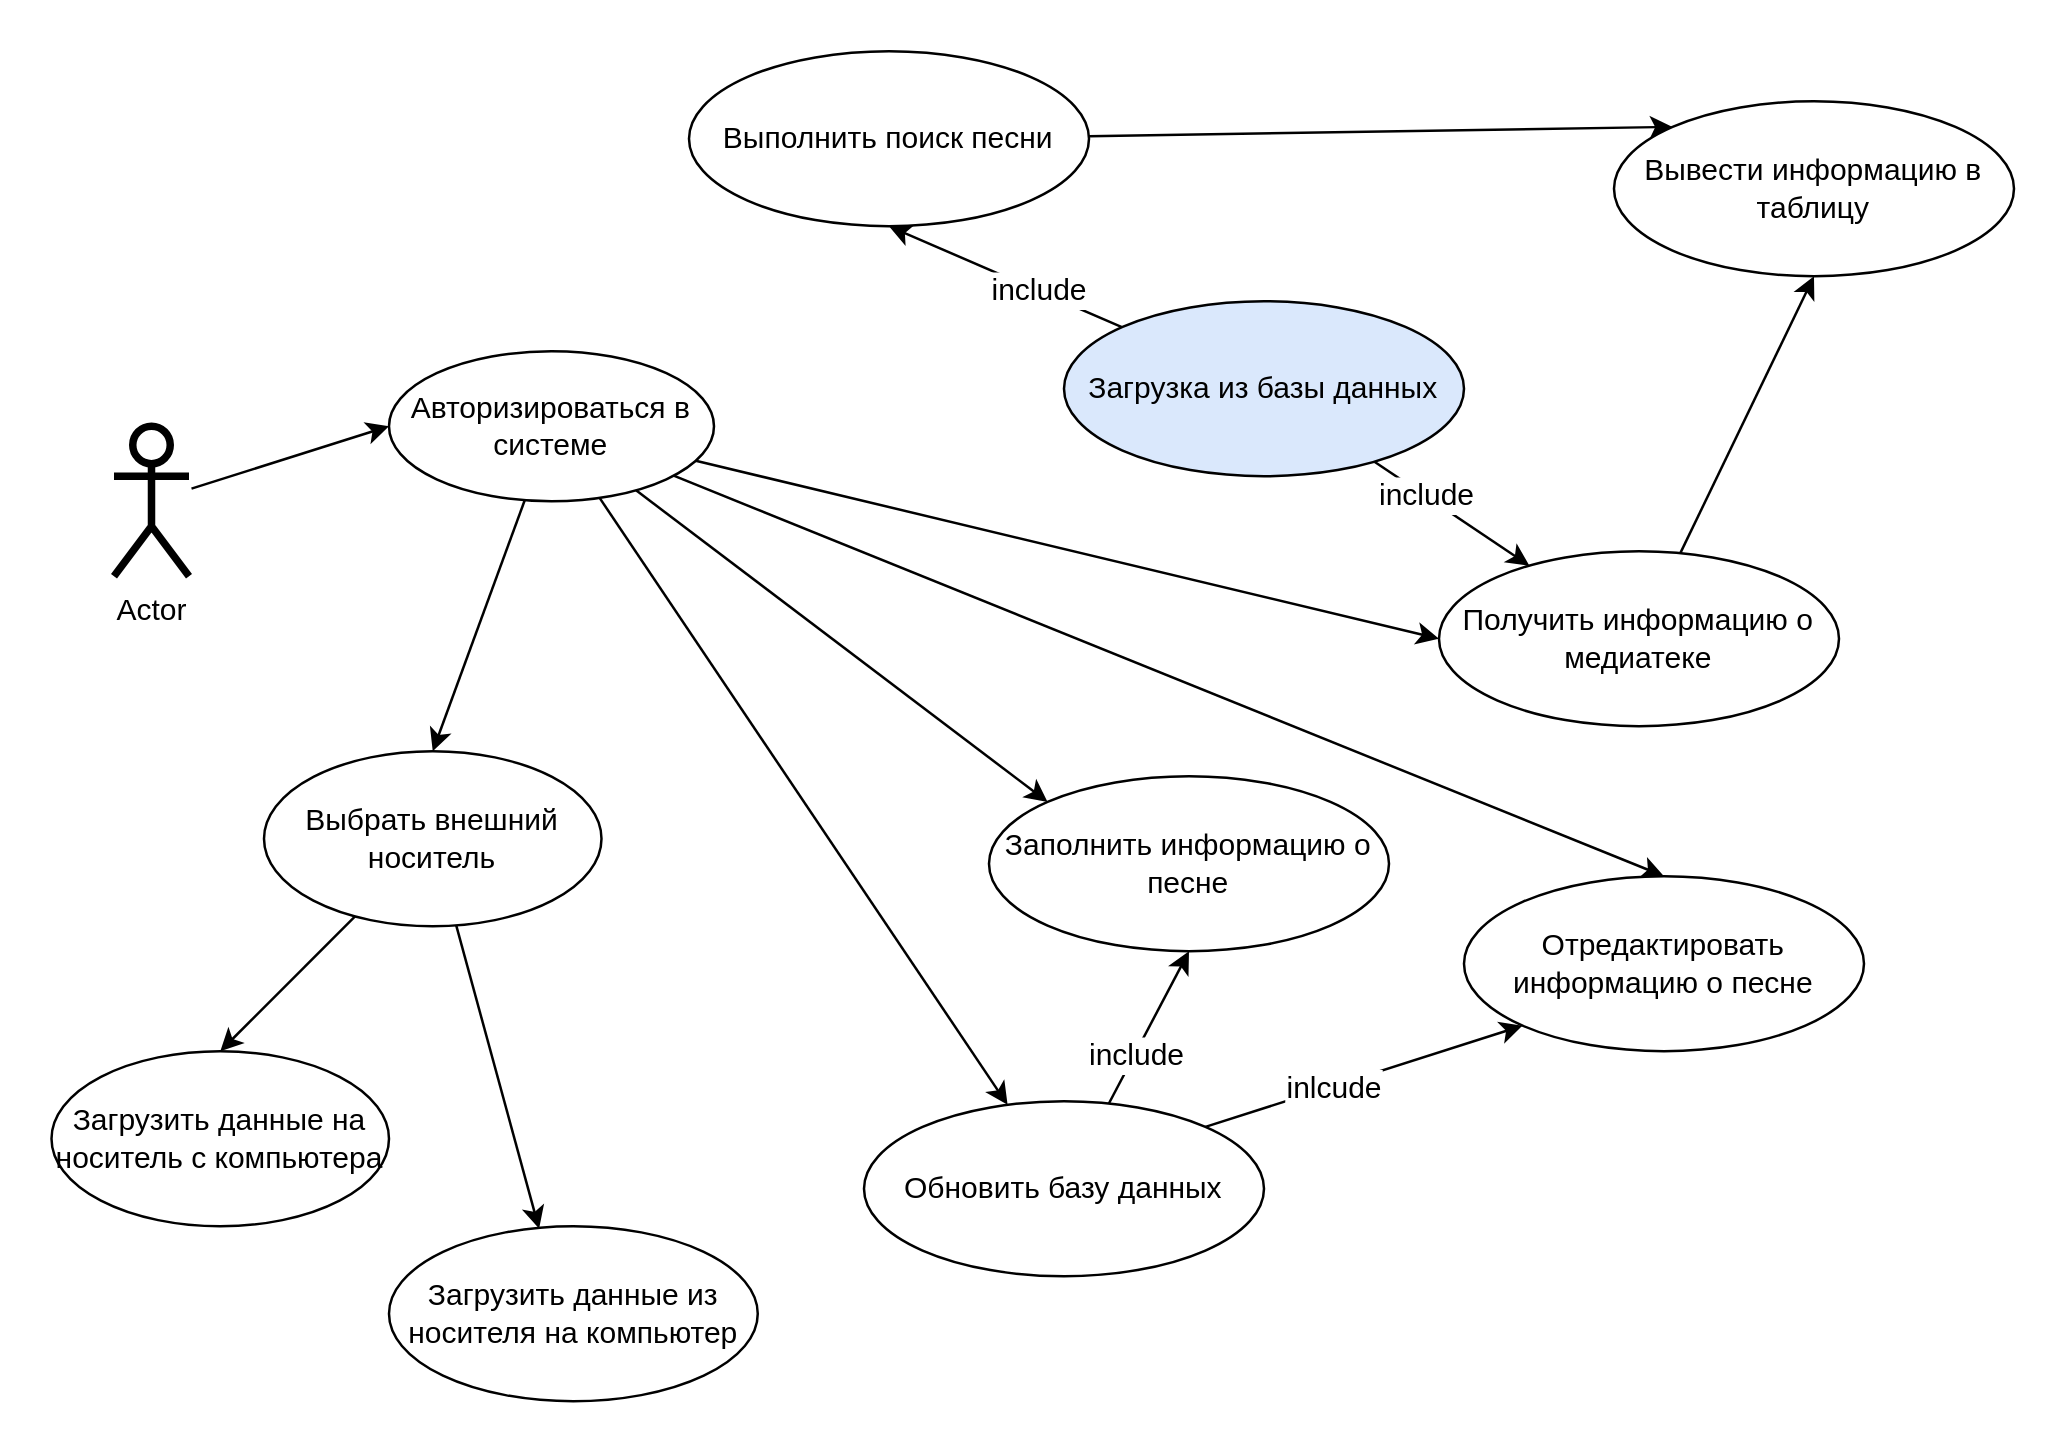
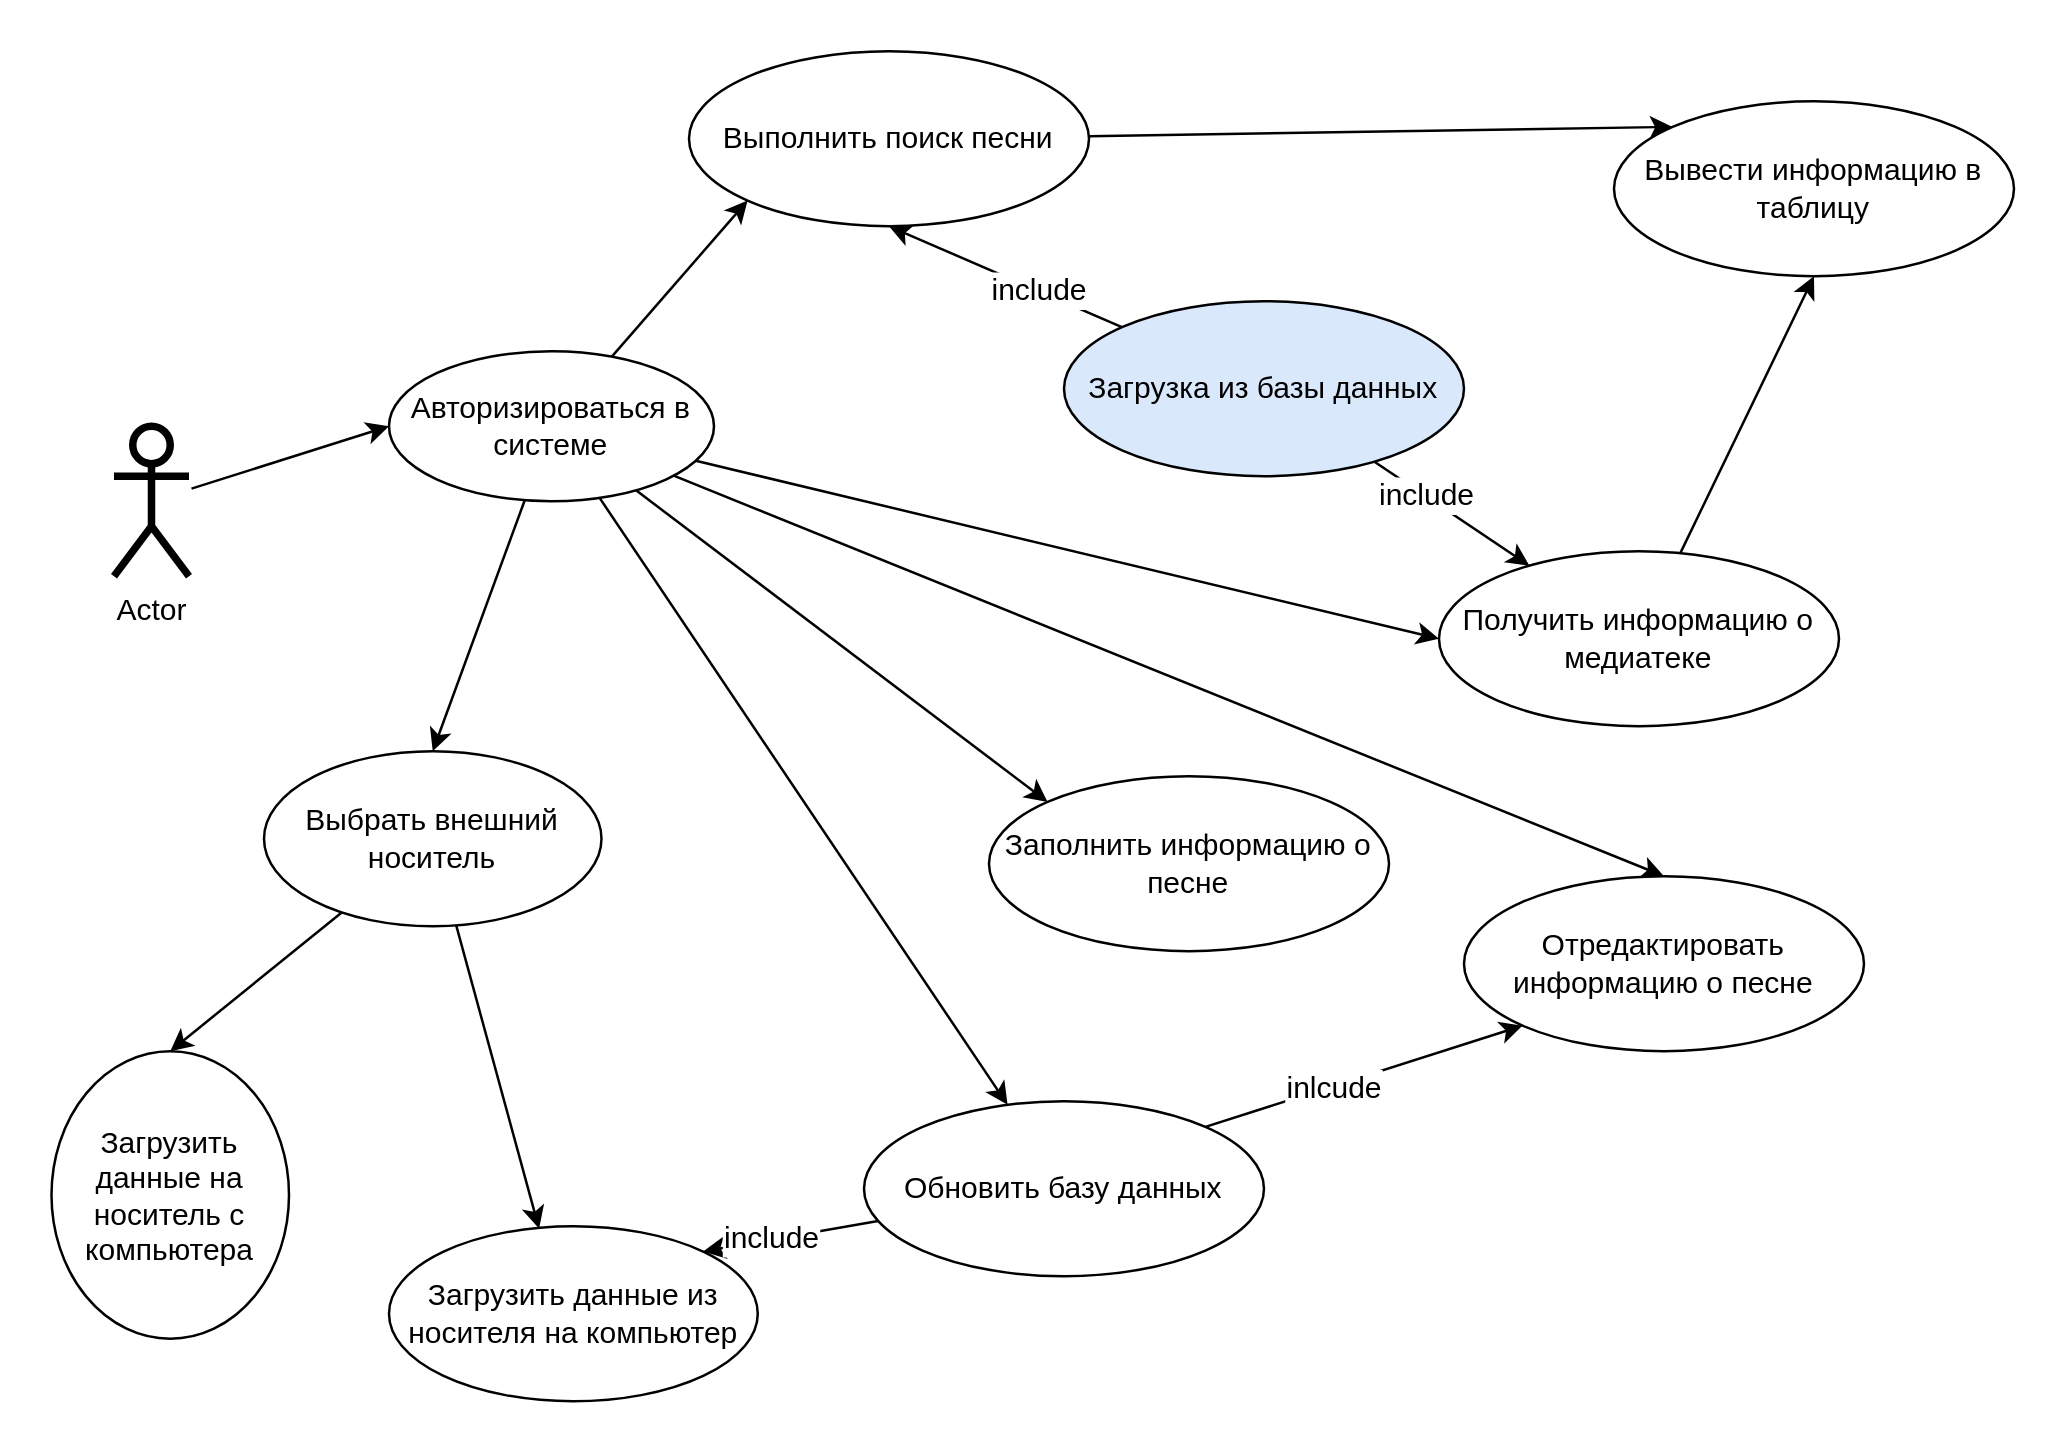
edge "Авторизироваться в системе" -> "Выполнить поиск песни": added
edge "Обновить базу данных" -> "Заполнить информацию о песне": removed, label "include"
node "Загрузить данные на носитель с компьютера": size 338x175 -> 238x288
edge "Обновить базу данных" -> "Загрузить данные из носителя на компьютер": added, label "include"
